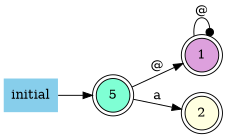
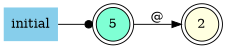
node "1": removed
edge "initial" -> "5": arrowhead normal -> dot
edge "5" -> "2": label "a" -> "@"
